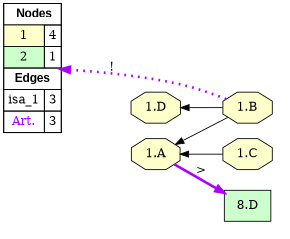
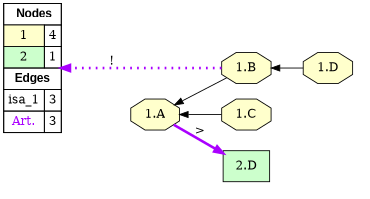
edge "1.B" -> "1.D": reversed
node "8.D": label "8.D" -> "2.D"
